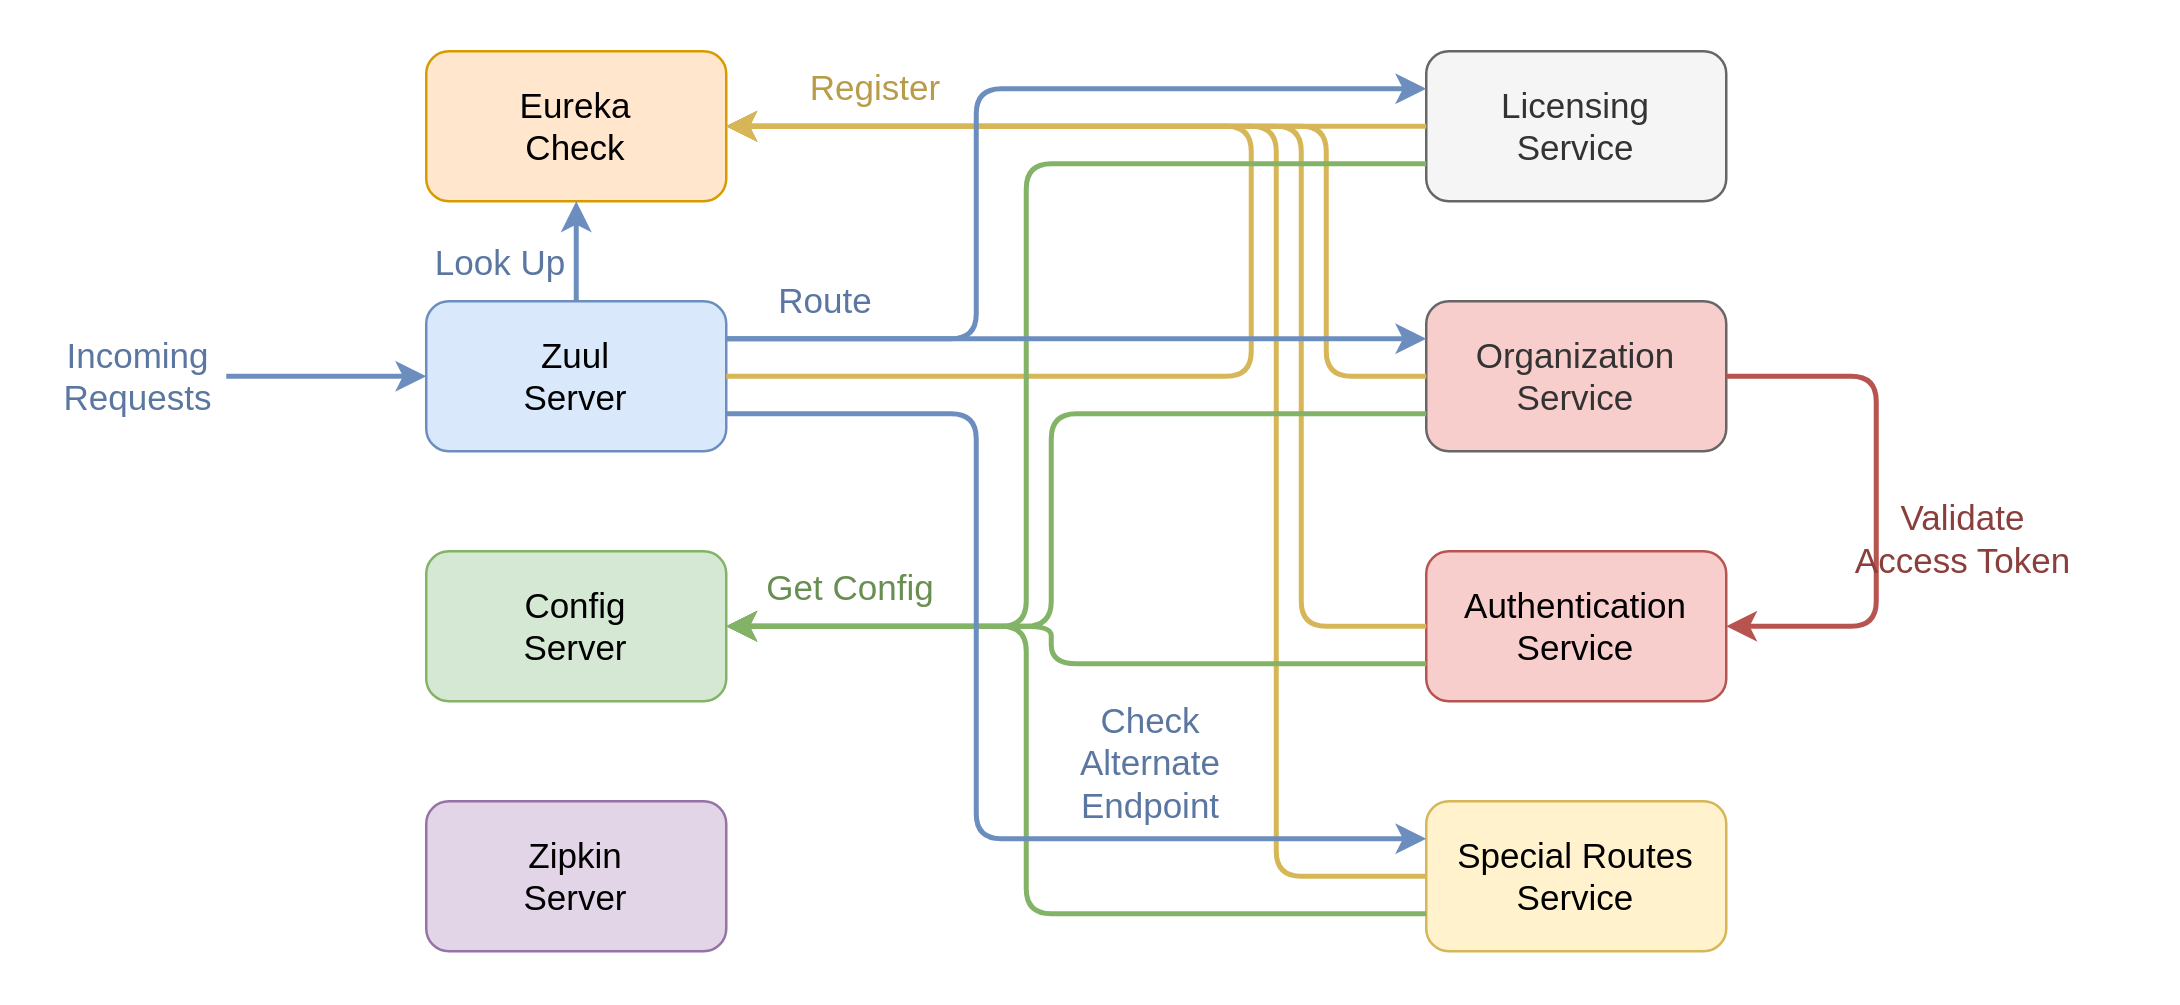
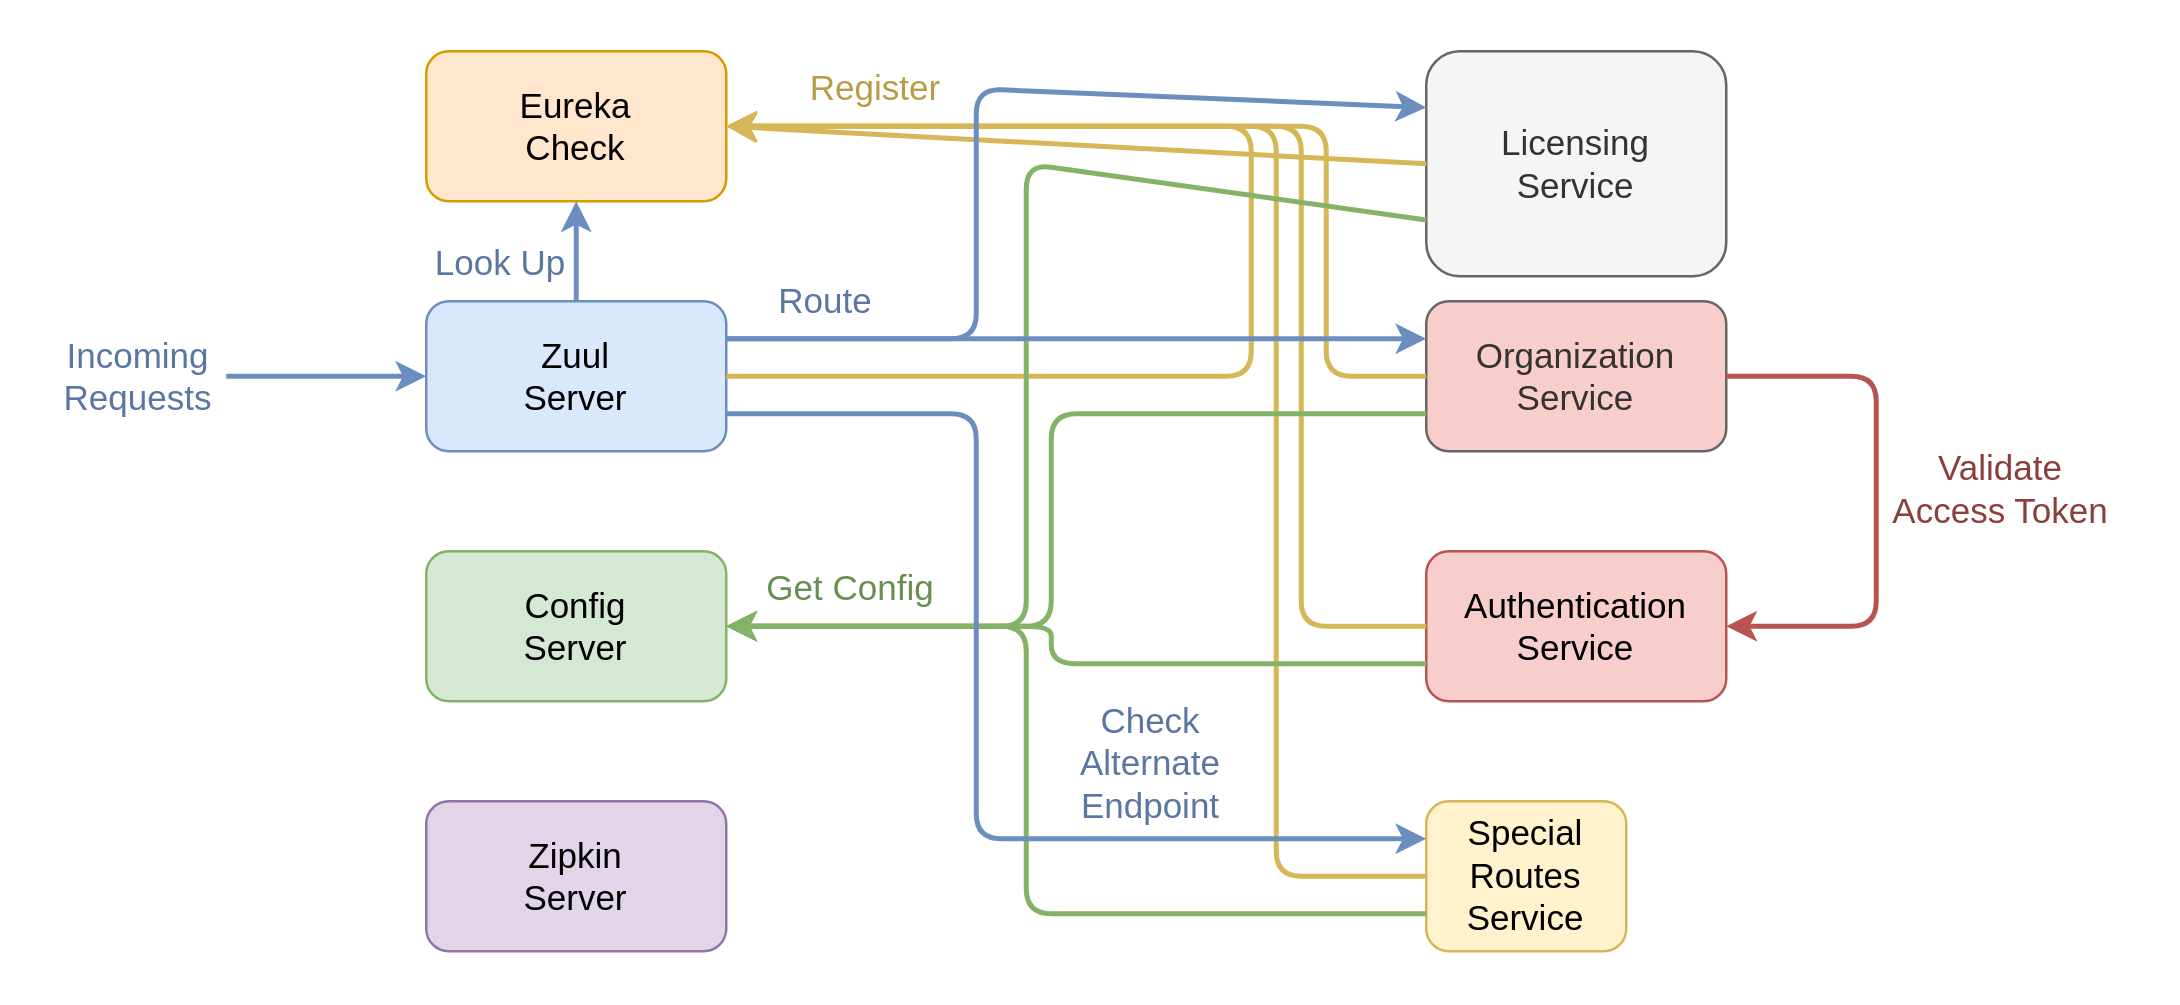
node "Licensing Service": size 300x150 -> 300x225
node "Validate Access Token": moved (1964, 539) -> (2001, 489)
node "Special Routes Service": size 300x150 -> 200x150
